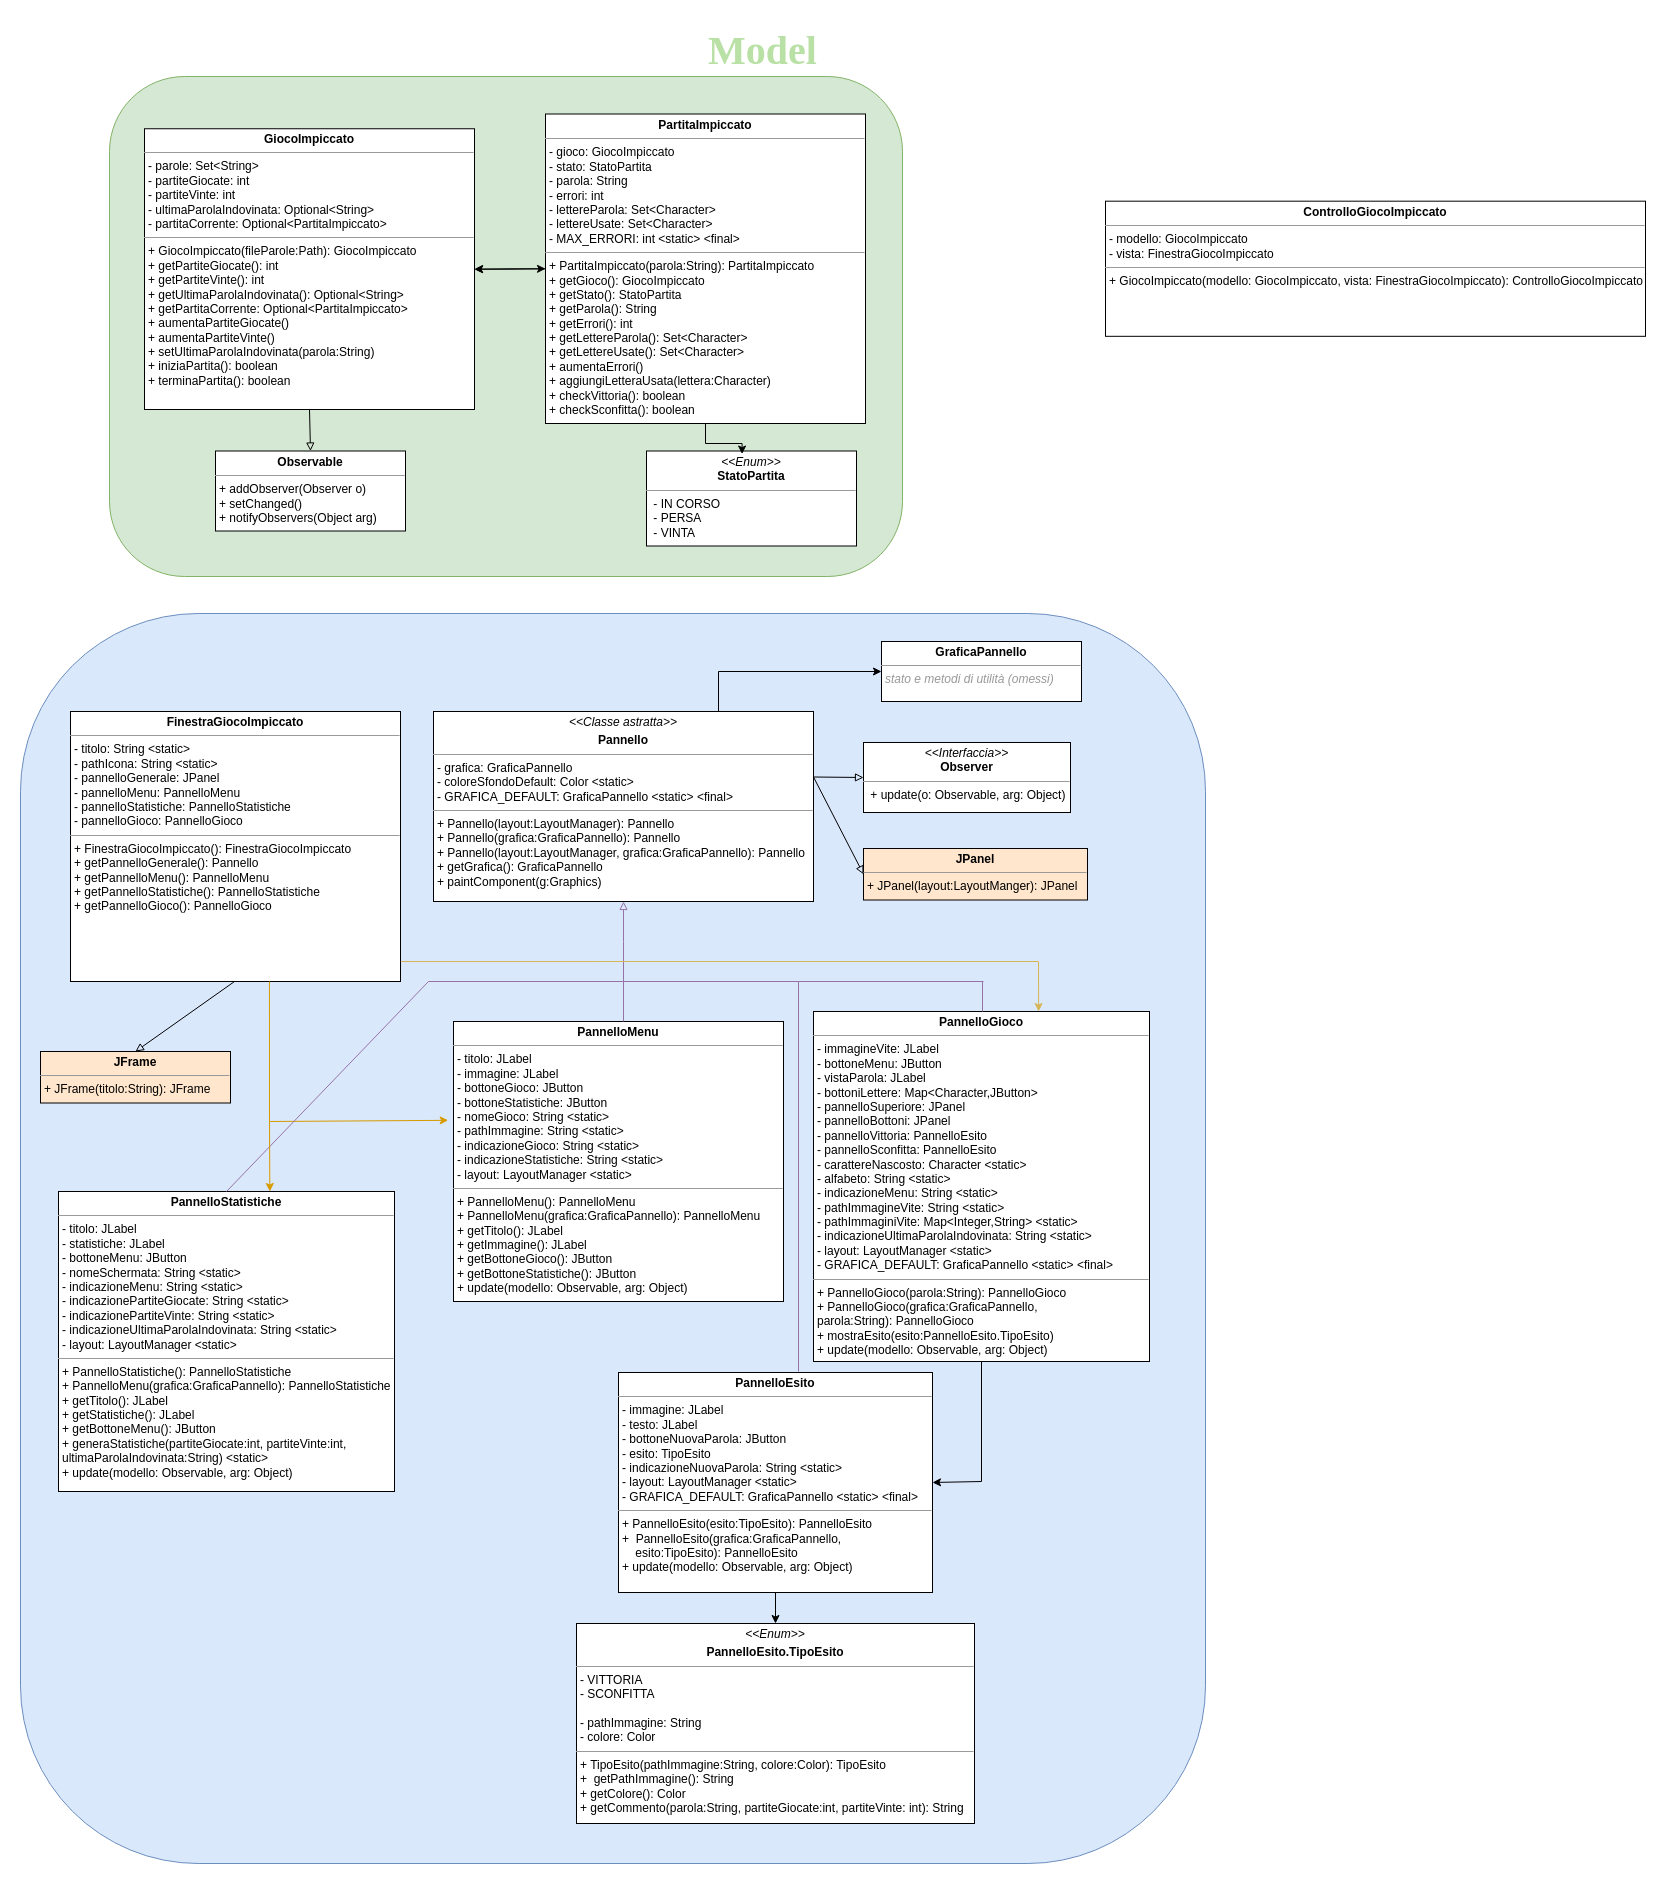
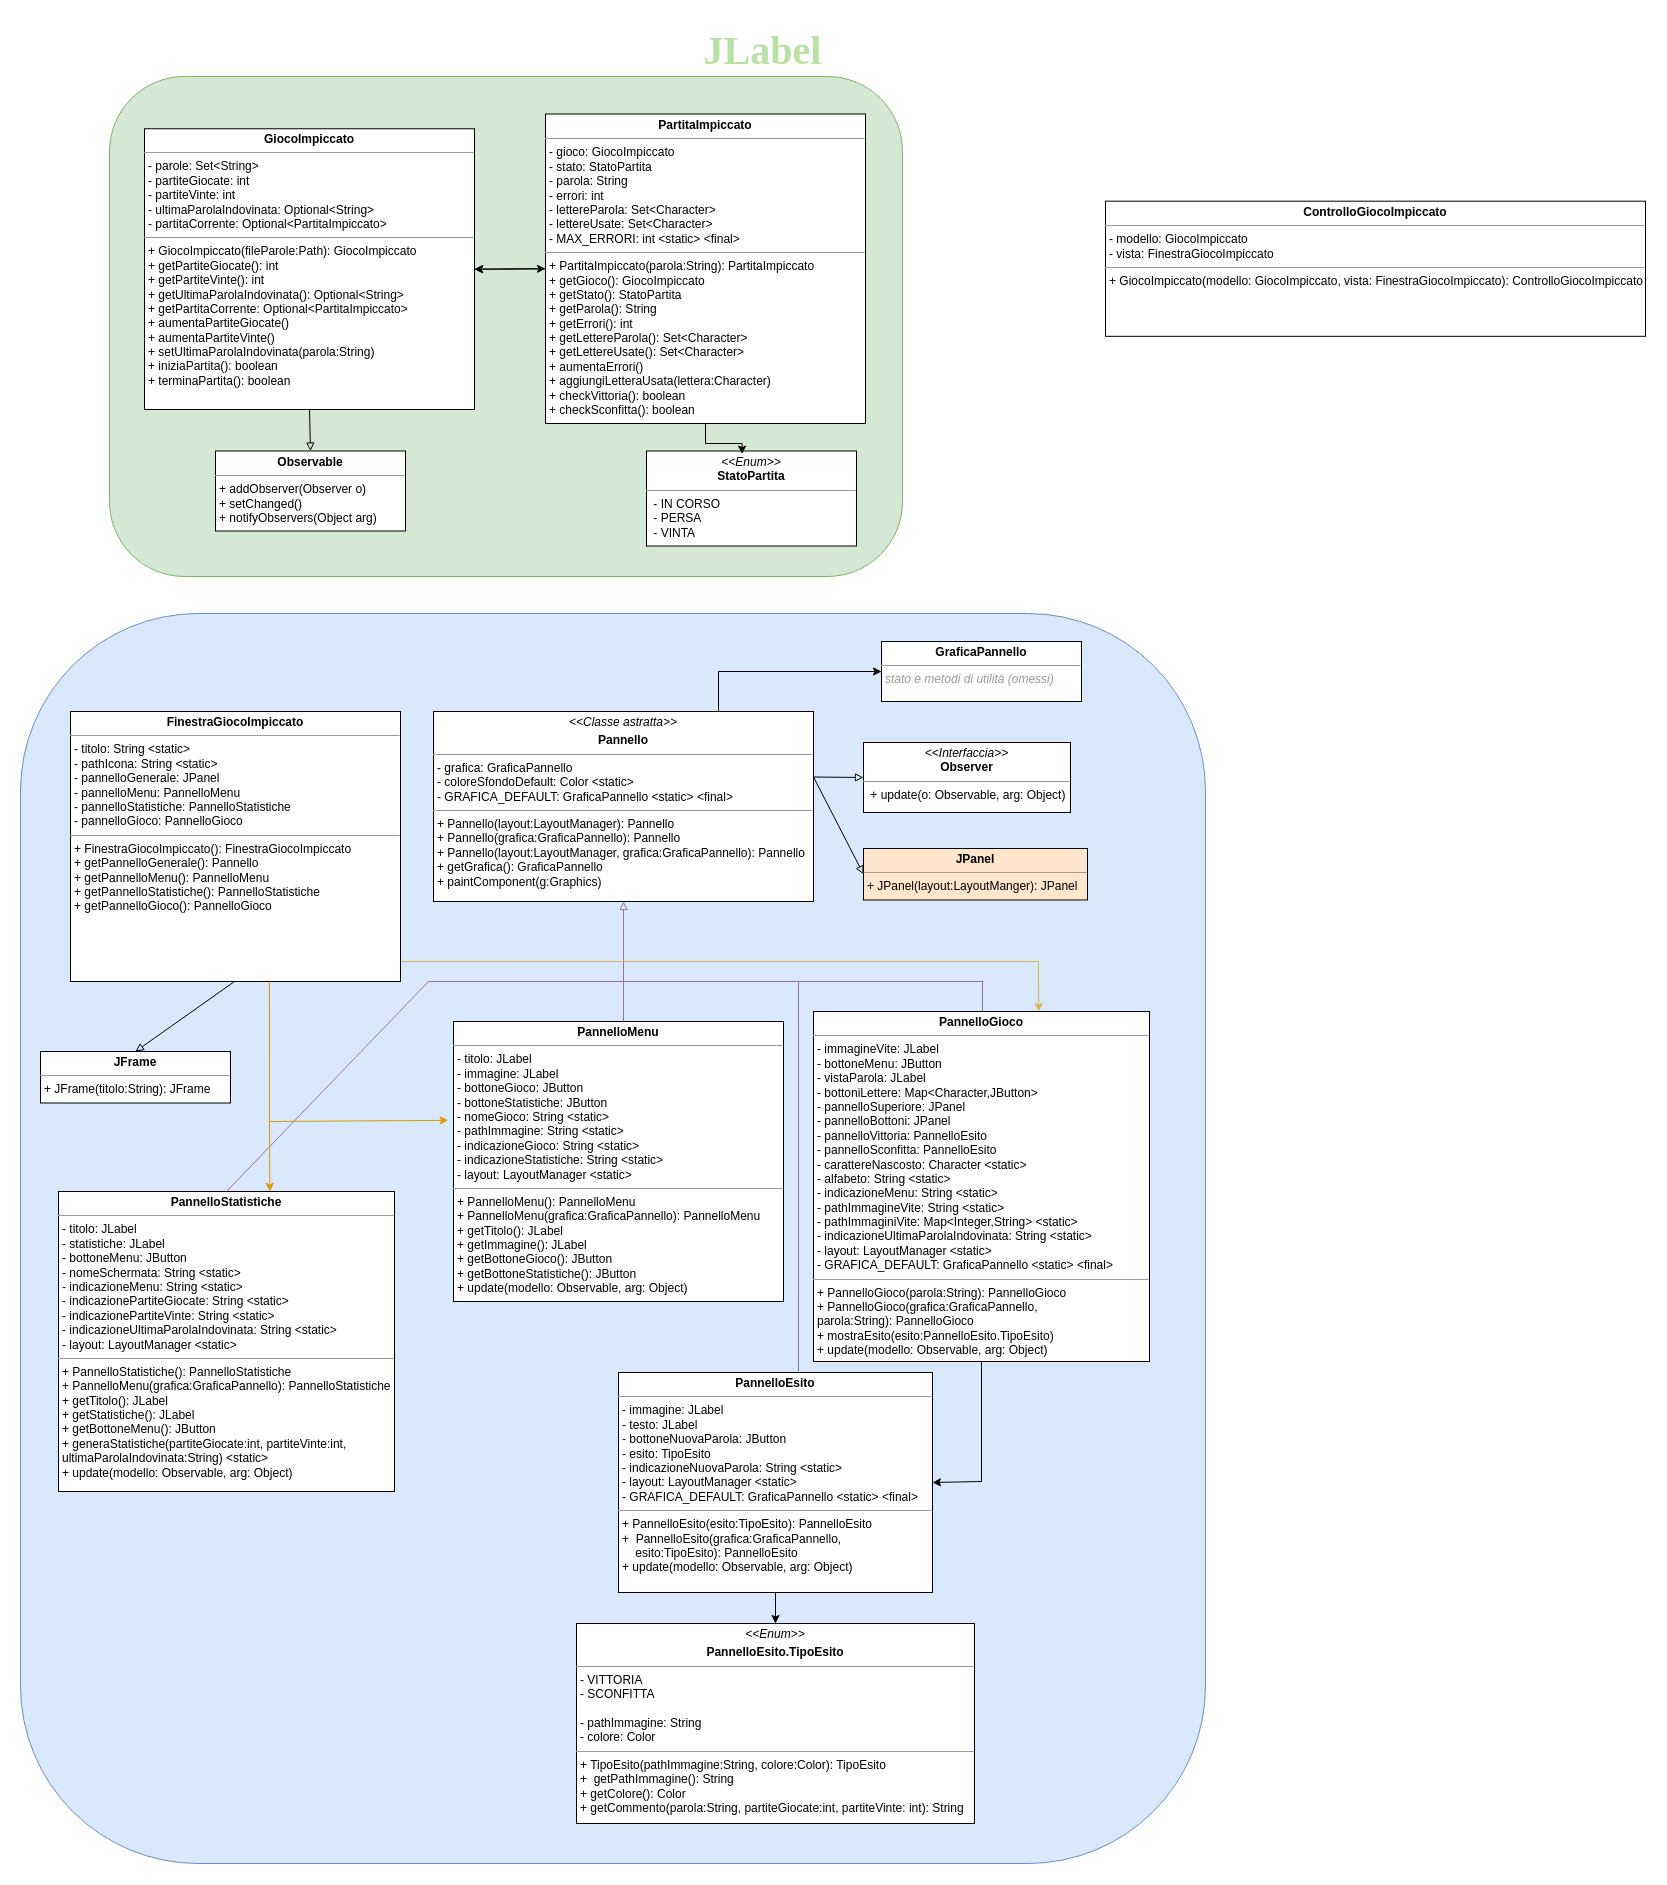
node "Model": label "Model" -> "JLabel"
node "JFrame + JFrame(titolo:String): JFrame": fillcolor #ffe6cc -> #ffffff
